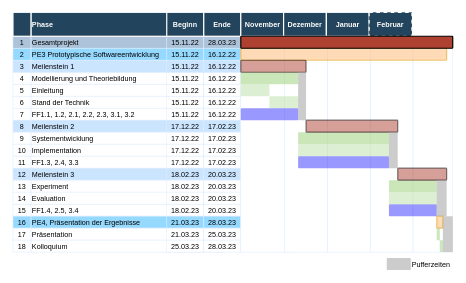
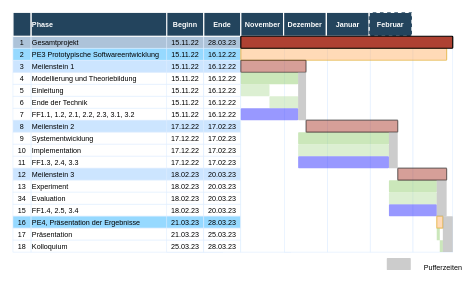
node "Stand der Technik": label "Stand der Technik" -> "Ende der Technik"
node "14": label "14" -> "34"
node "Pufferzeiten": moved (429, 264) -> (441, 267)
